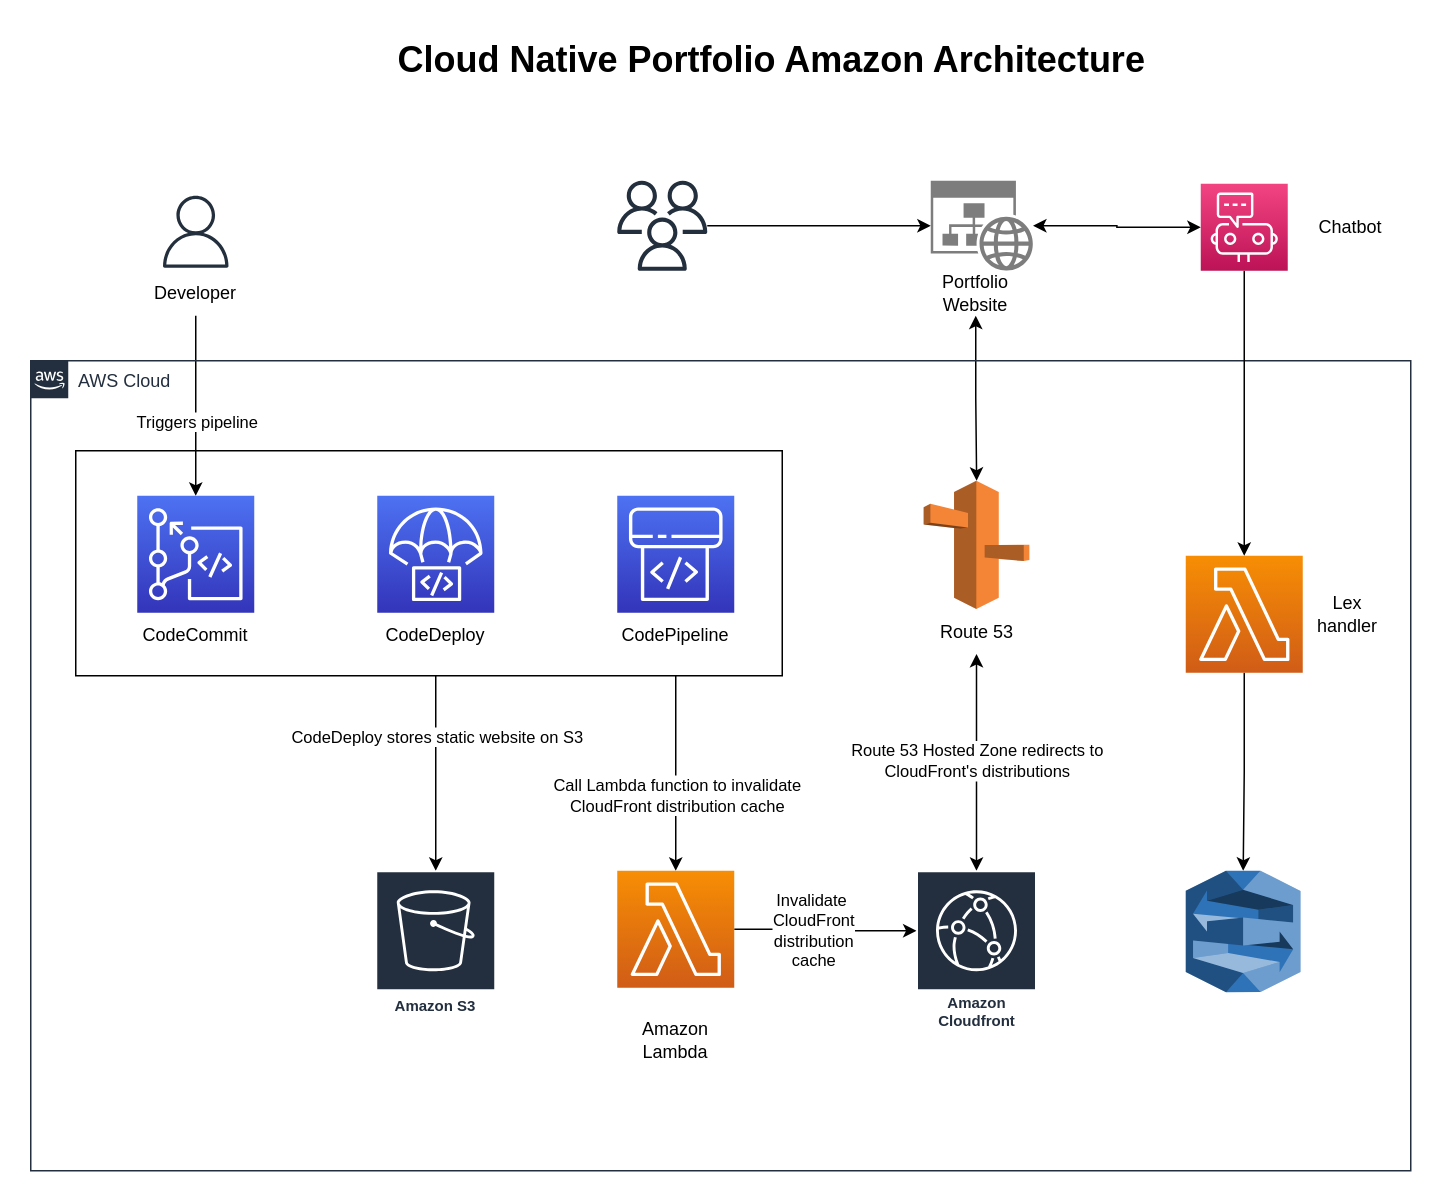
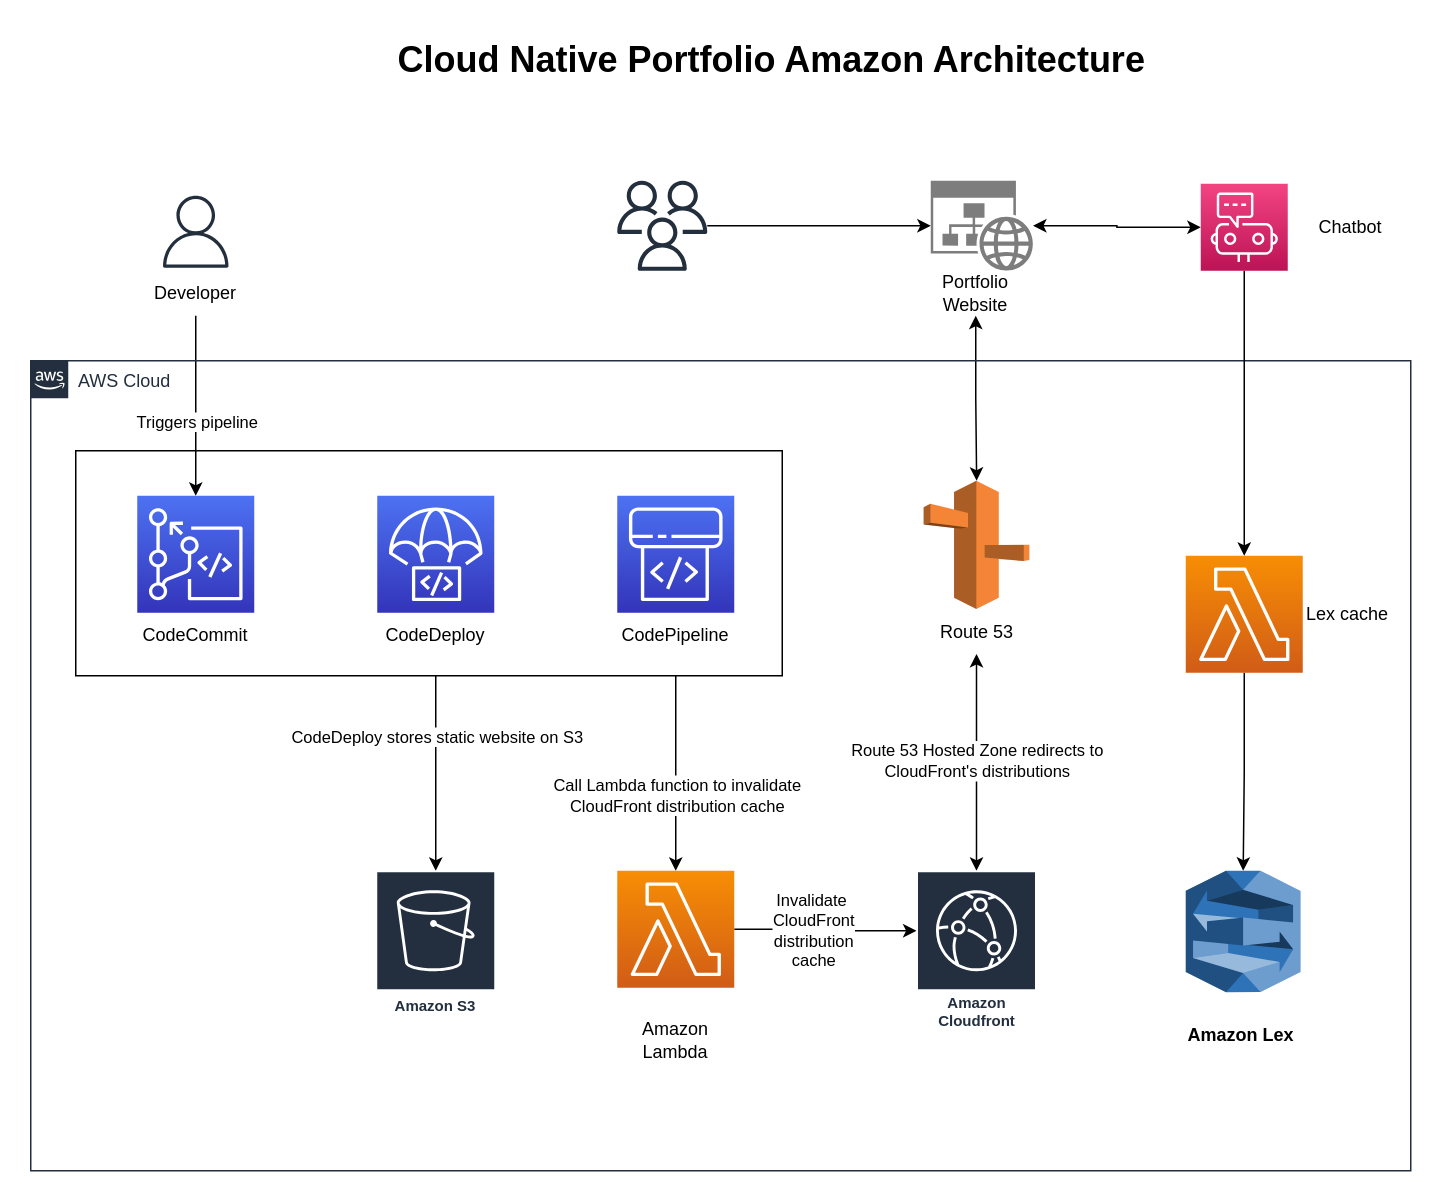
node "Lex handler": label "Lex handler" -> "Lex cache"
node "Amazon Lex": added
